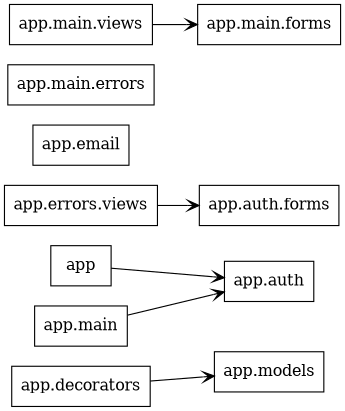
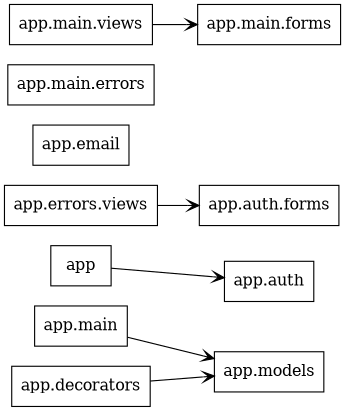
edge "app.main" -> "app.auth": now "app.main" -> "app.models"
